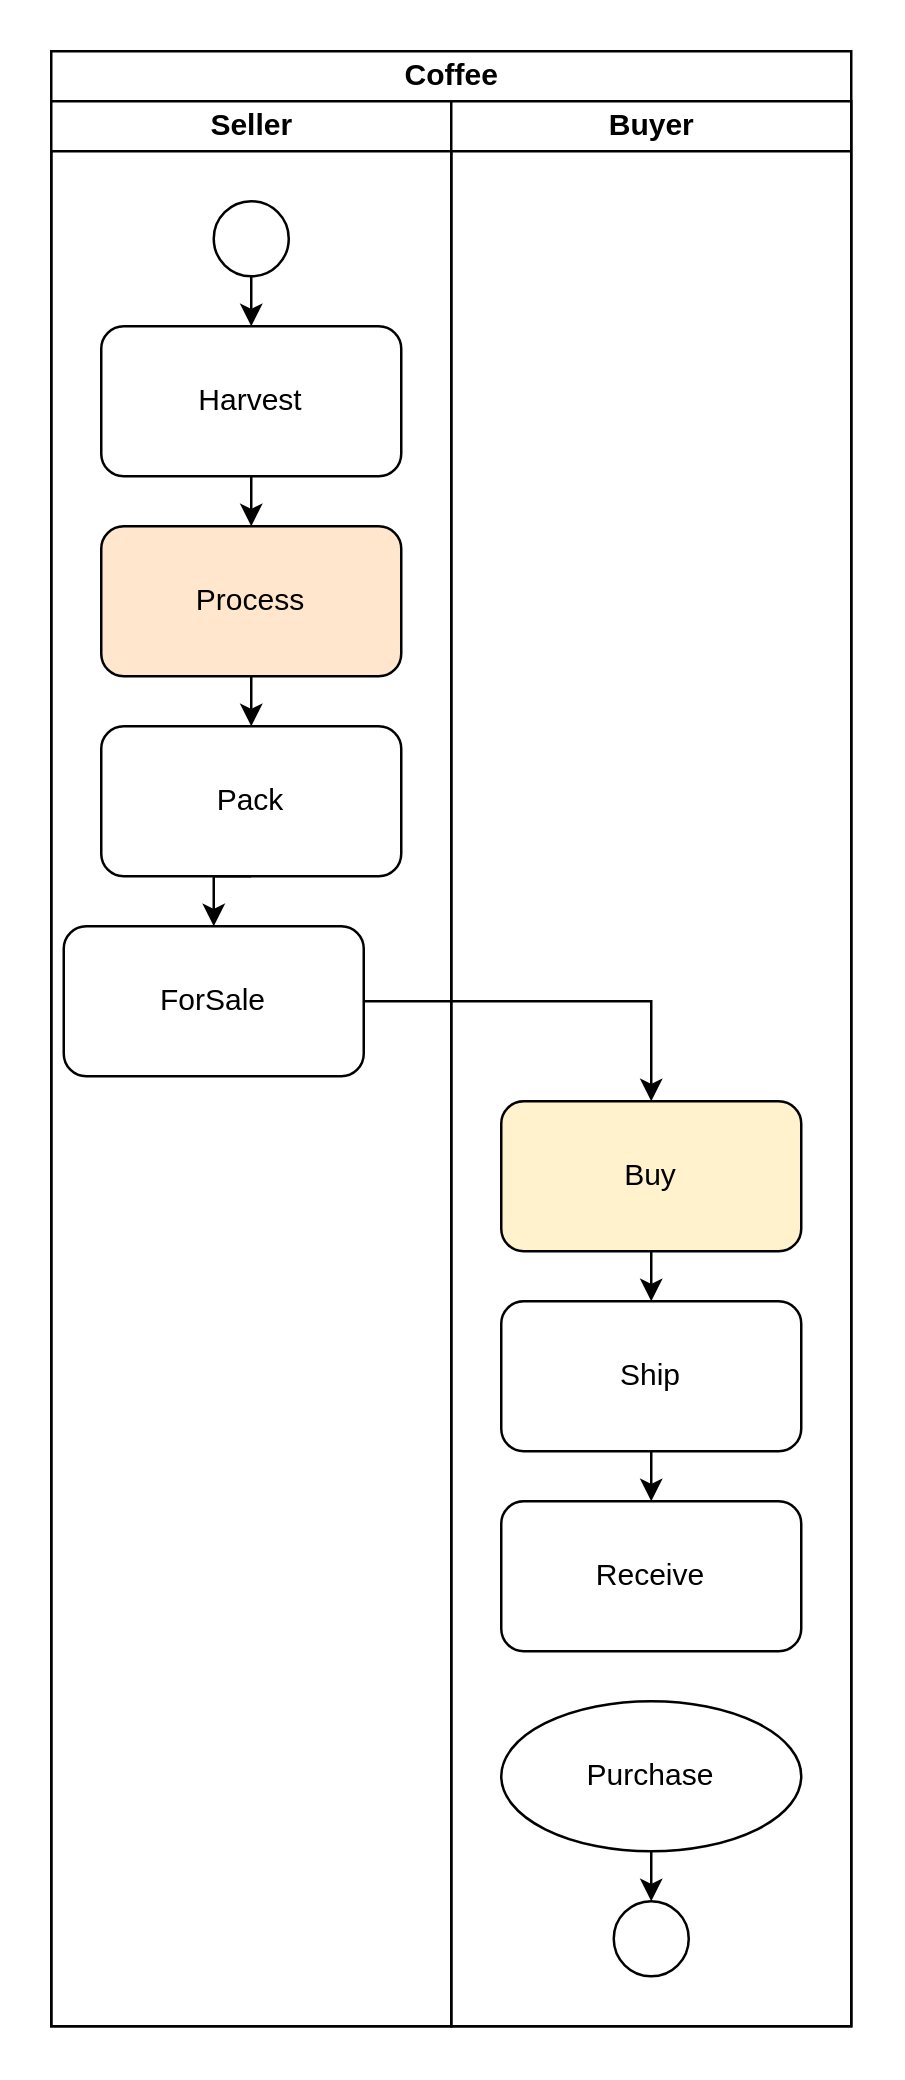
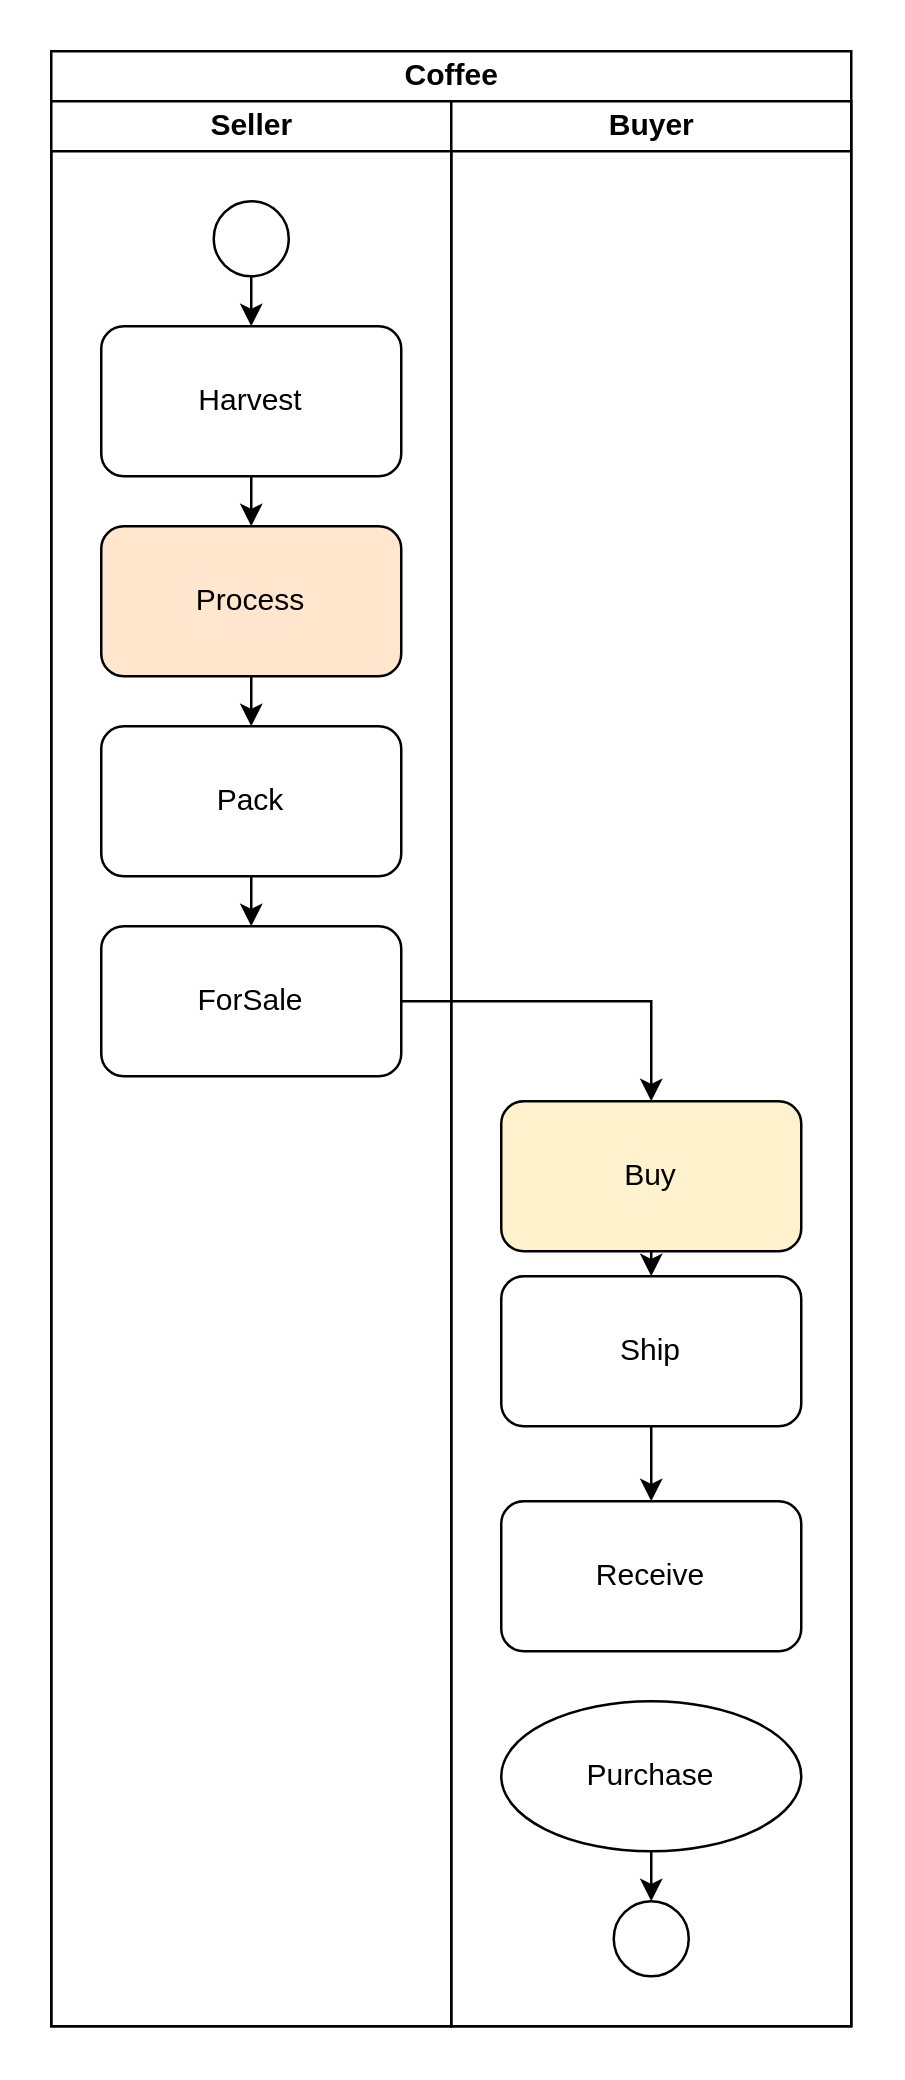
node "ForSale": moved (214, 1001) -> (251, 1001)
node "Ship": moved (651, 1376) -> (651, 1351)
